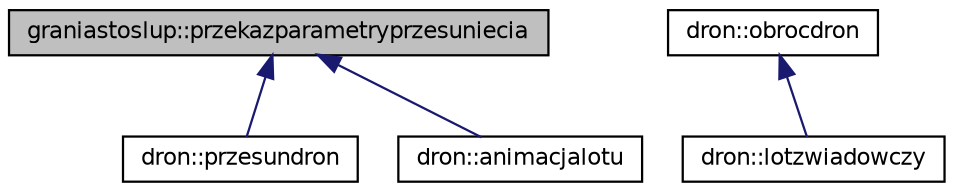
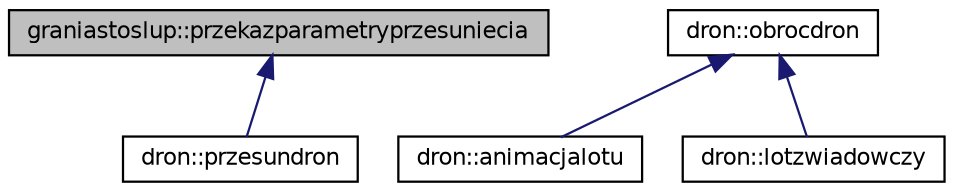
edge "dron::animacjalotu" -> "graniastoslup::przekazparametryprzesuniecia": now "dron::animacjalotu" -> "dron::obrocdron"
